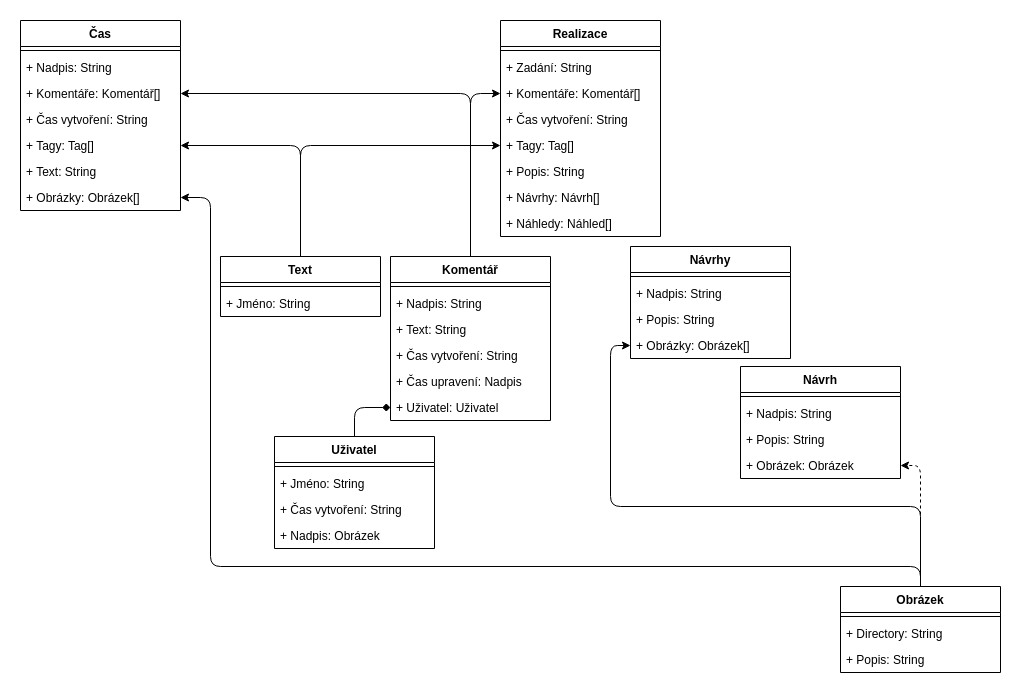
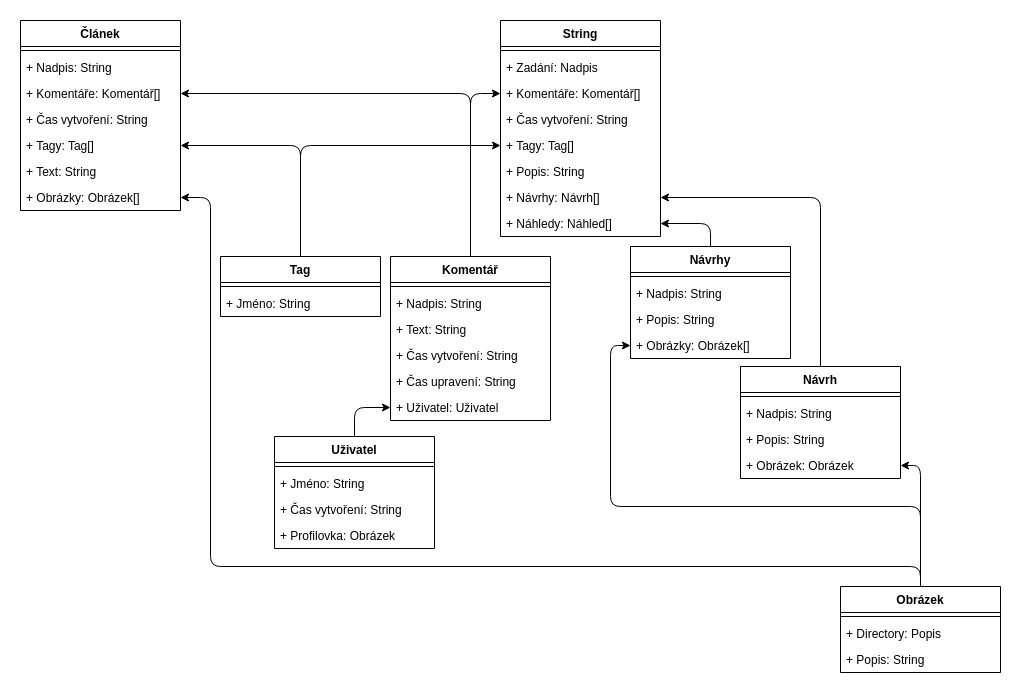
node "Čas": label "Čas" -> "Článek"
node "Realizace": label "Realizace" -> "String"
node "+ Zadání: String": label "+ Zadání: String" -> "+ Zadání: Nadpis"
edge "Návrh" -> "+ Návrhy: Návrh[]": added
edge "Návrhy" -> "+ Náhledy: Náhled[]": added
node "Text": label "Text" -> "Tag"
node "+ Čas upravení: Nadpis": label "+ Čas upravení: Nadpis" -> "+ Čas upravení: String"
edge "Uživatel" -> "+ Uživatel: Uživatel": arrowhead diamond -> classic
edge "Obrázek" -> "+ Obrázek: Obrázek": style dashed -> solid
node "+ Nadpis: Obrázek": label "+ Nadpis: Obrázek" -> "+ Profilovka: Obrázek"
node "+ Directory: String": label "+ Directory: String" -> "+ Directory: Popis"
